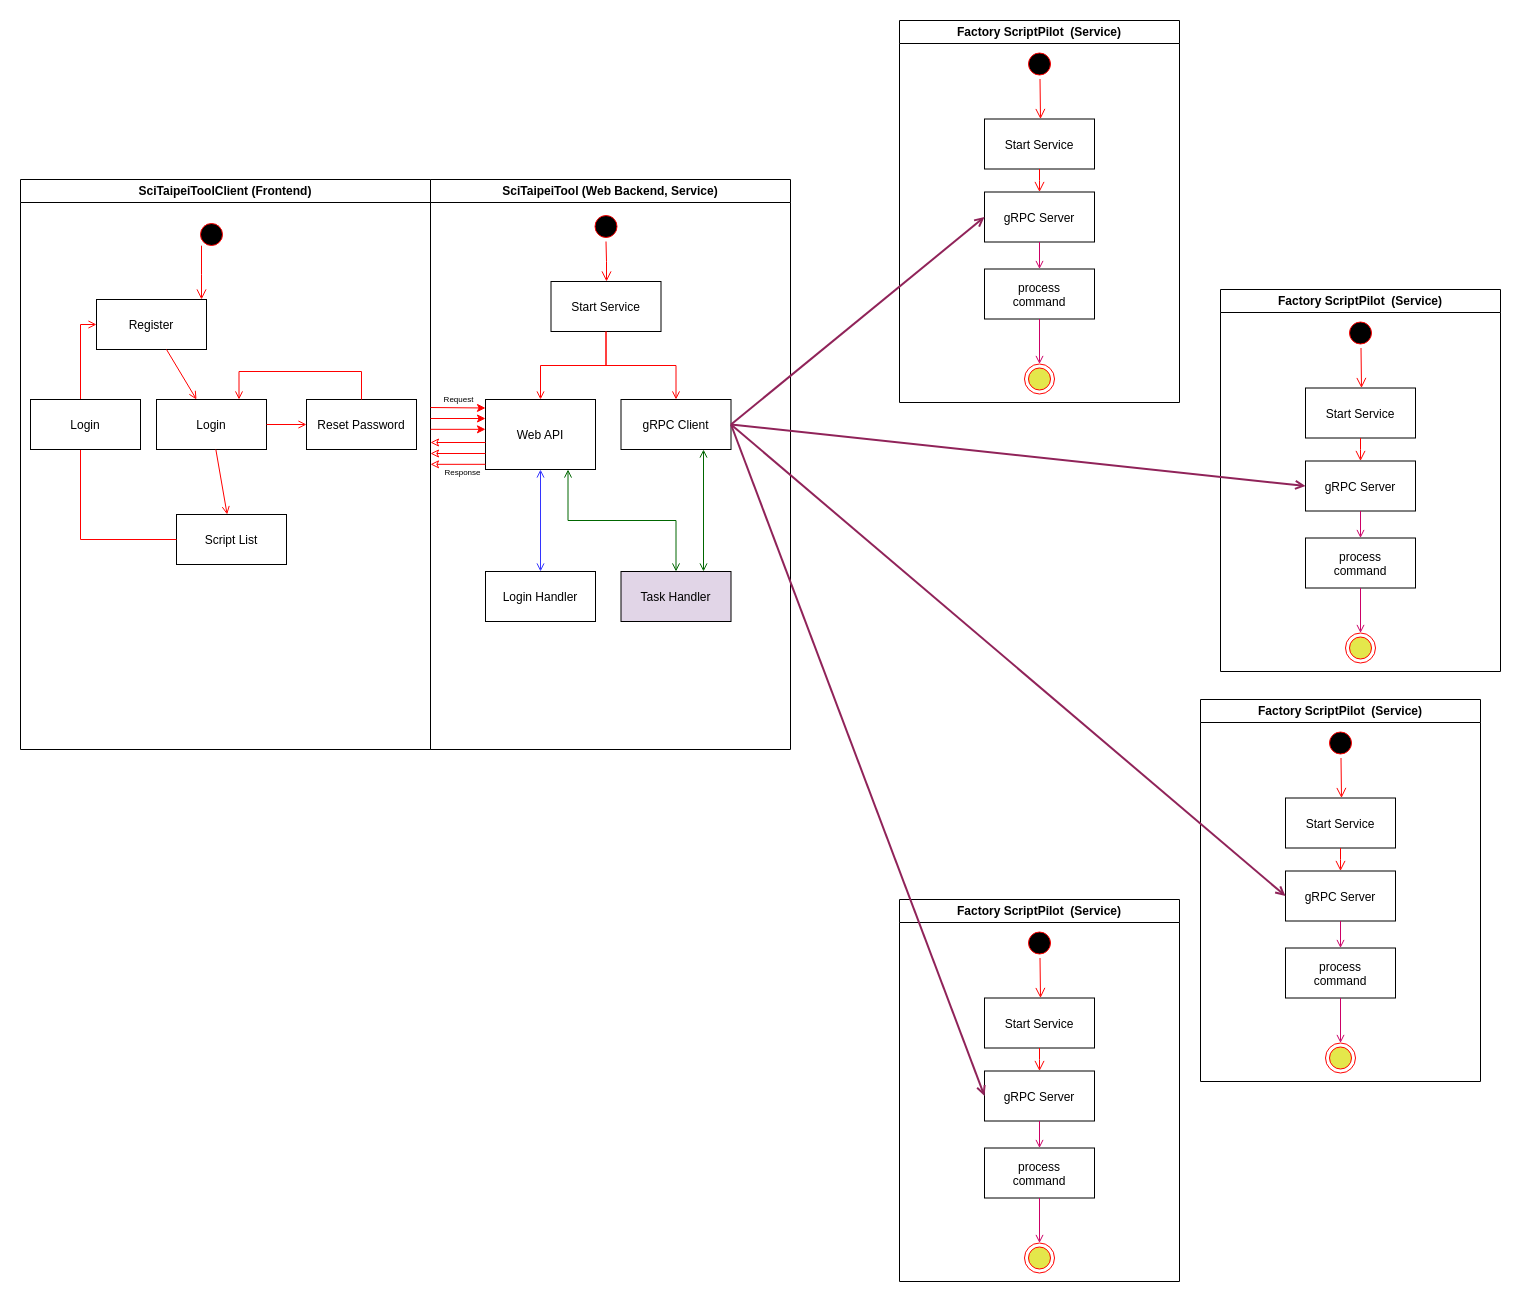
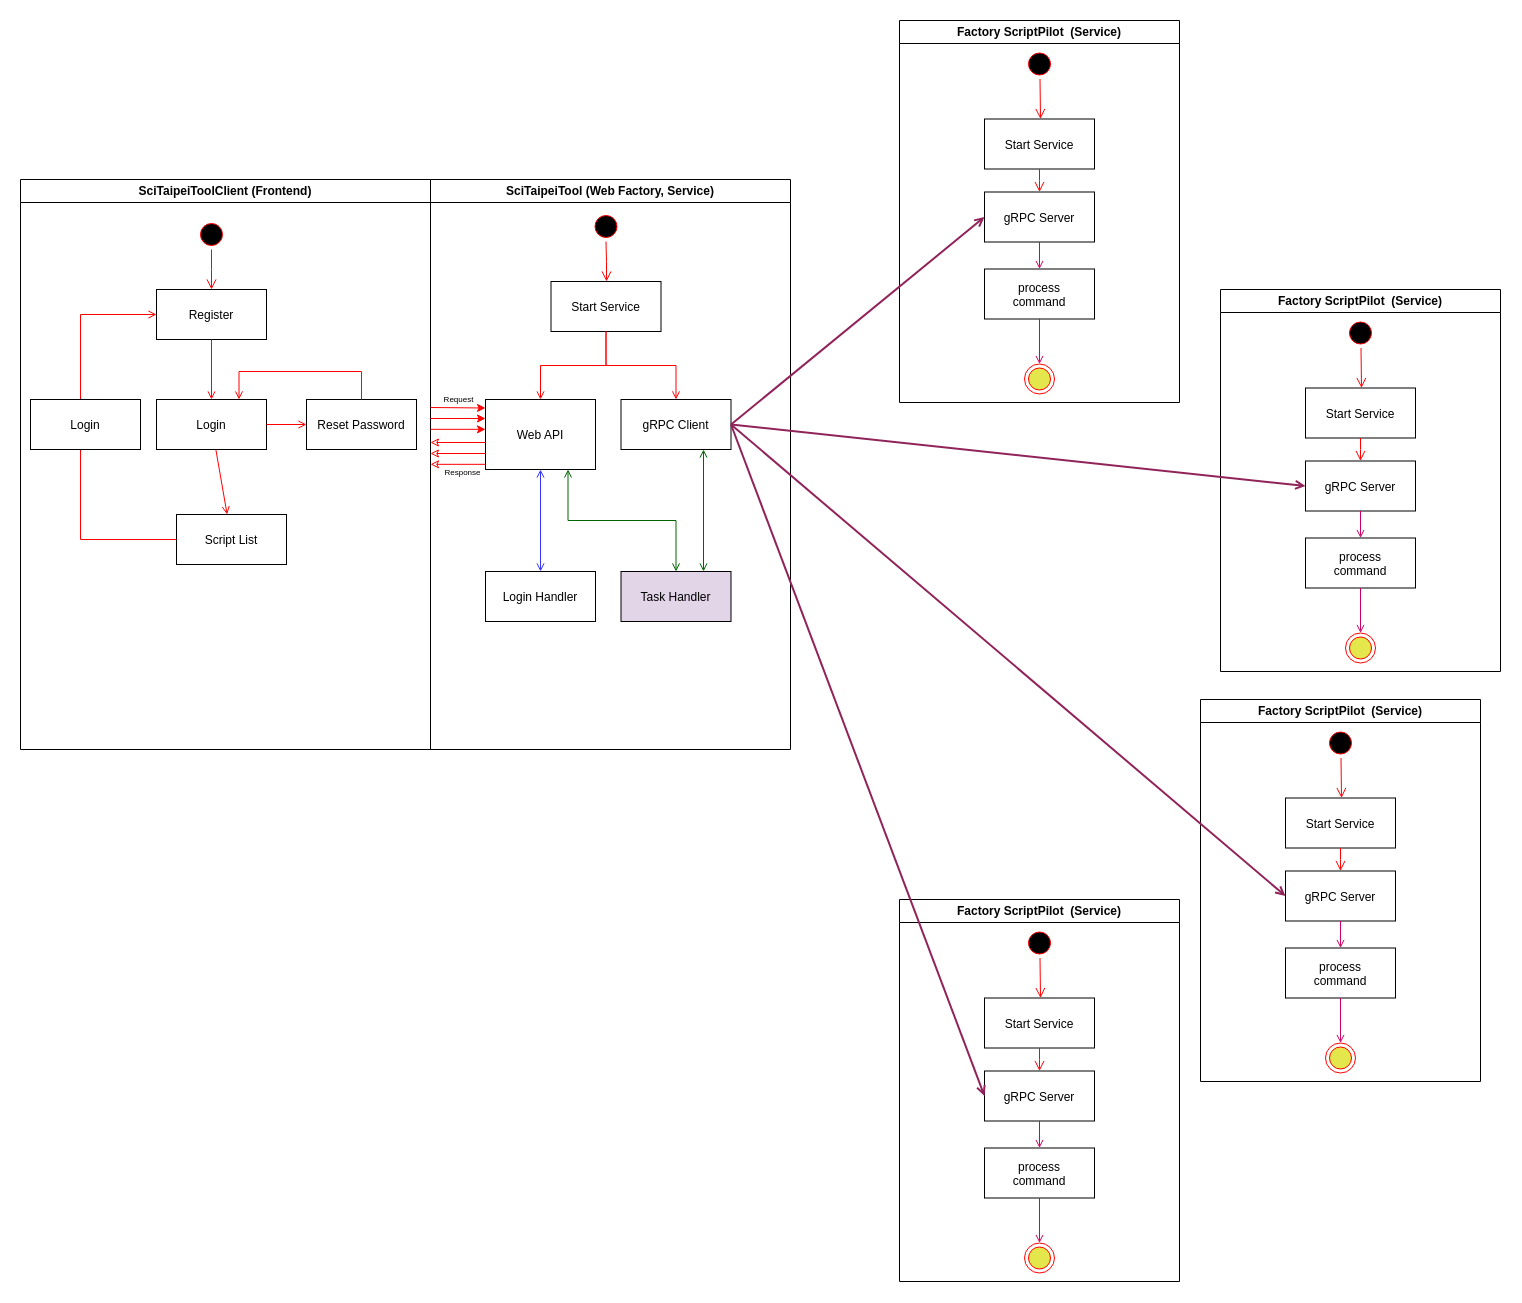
node "SciTaipeiTool (Web Backend, Service)": label "SciTaipeiTool (Web Backend, Service)" -> "SciTaipeiTool (Web Factory, Service)"
node "Register": moved (152, 325) -> (212, 315)
